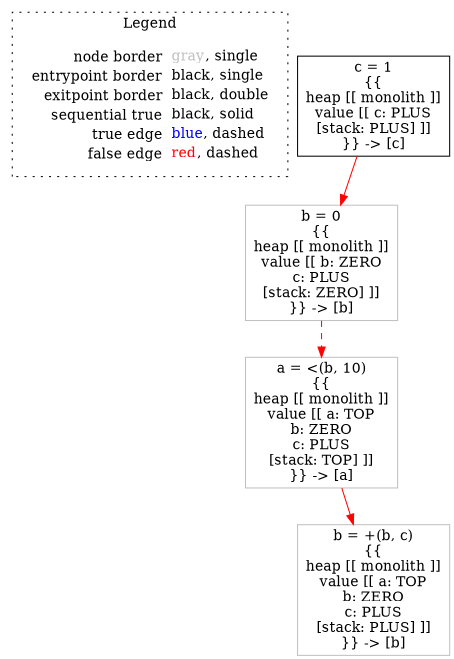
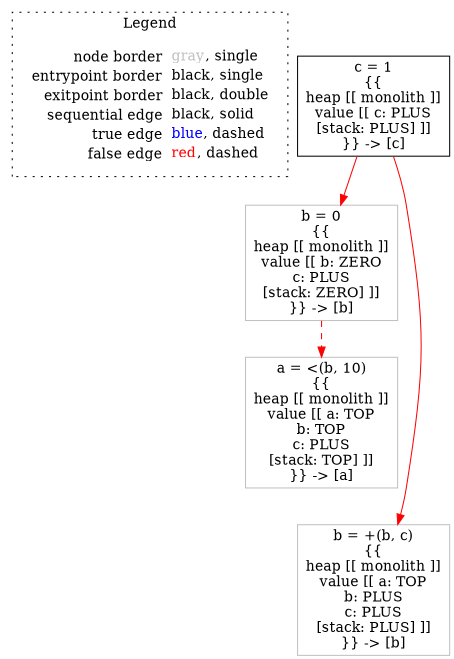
node "node border": text "sequential true" -> "sequential edge"
node "a = <(b, 10)": text "b: ZERO" -> "b: TOP"
edge "a = <(b, 10)" -> "b = +(b, c)": now "c = 1" -> "b = +(b, c)"
node "b = +(b, c)": text "b: ZERO" -> "b: PLUS"
